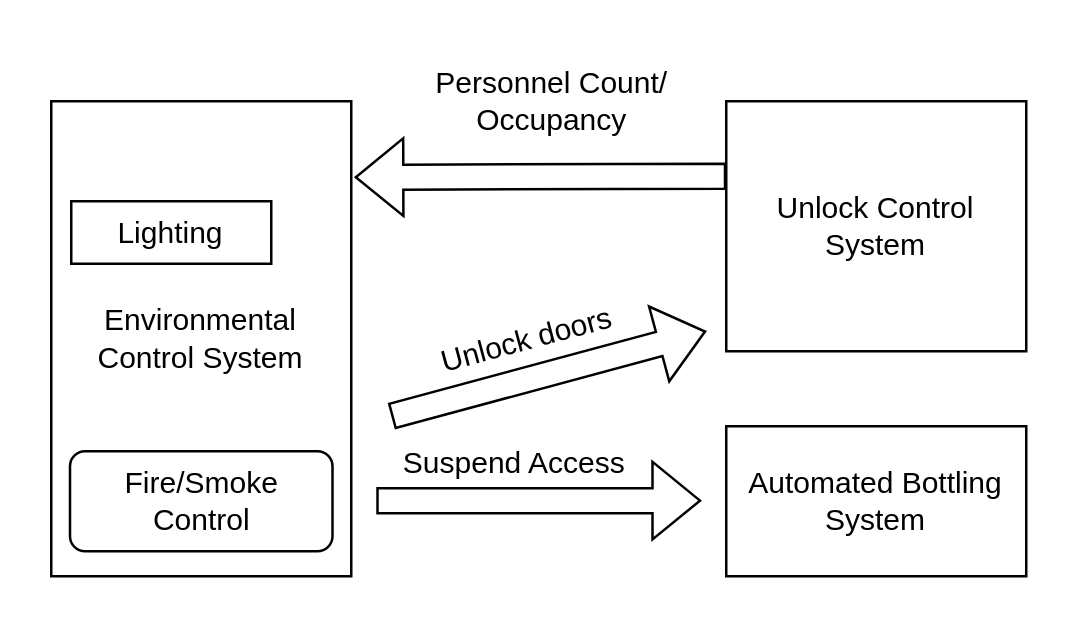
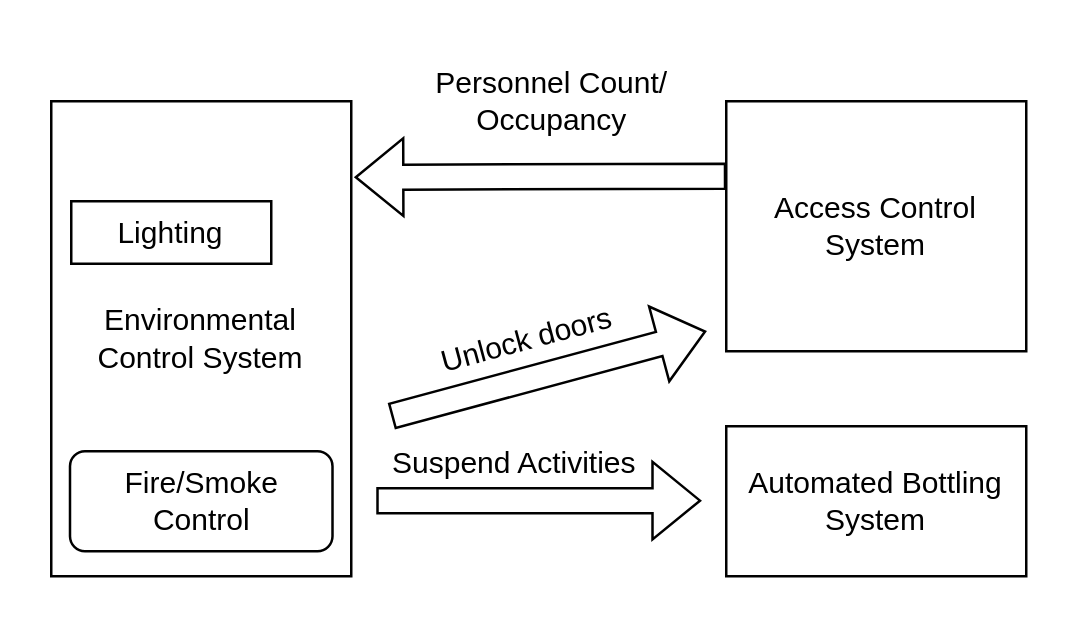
node "Unlock Control System": label "Unlock Control System" -> "Access Control System"
node "Suspend Access": label "Suspend Access" -> "Suspend Activities"
